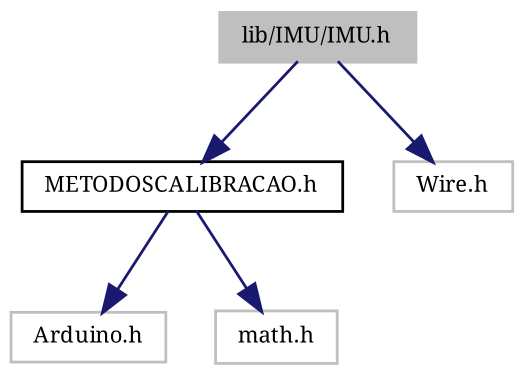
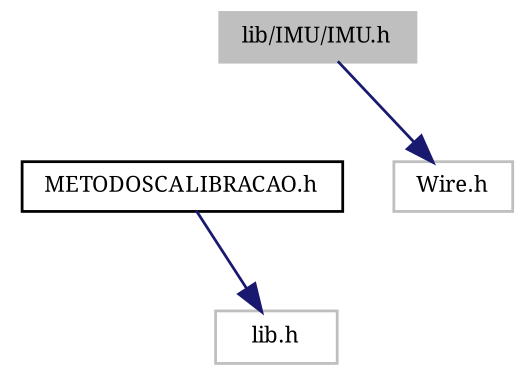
edge "lib/IMU/IMU.h" -> "METODOSCALIBRACAO.h": removed
node "Arduino.h": removed
node "math.h": label "math.h" -> "lib.h"
